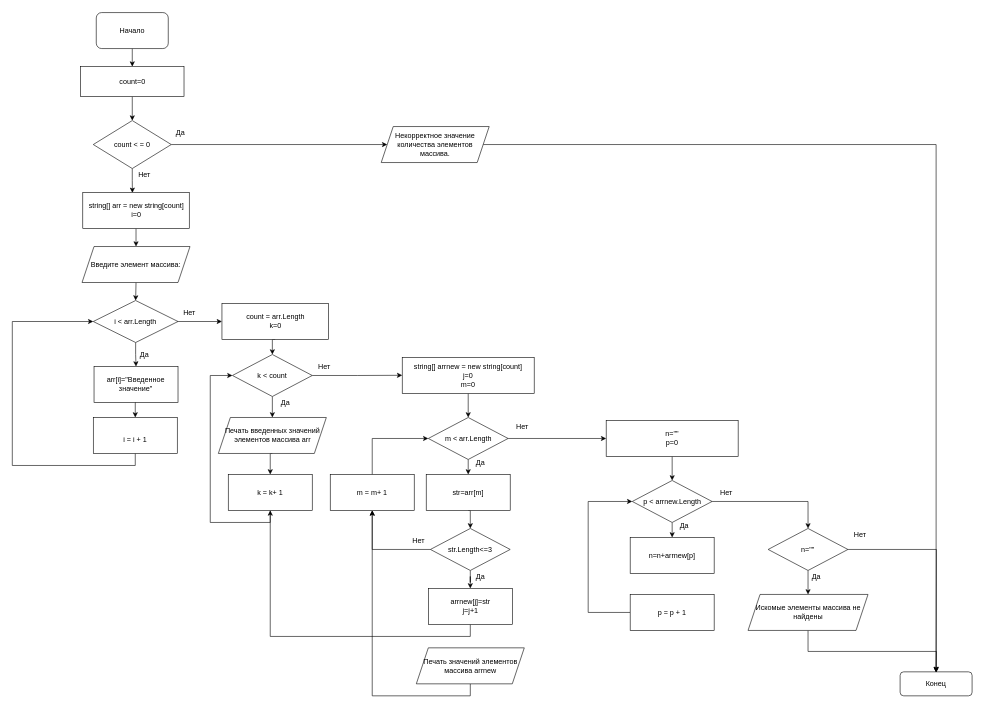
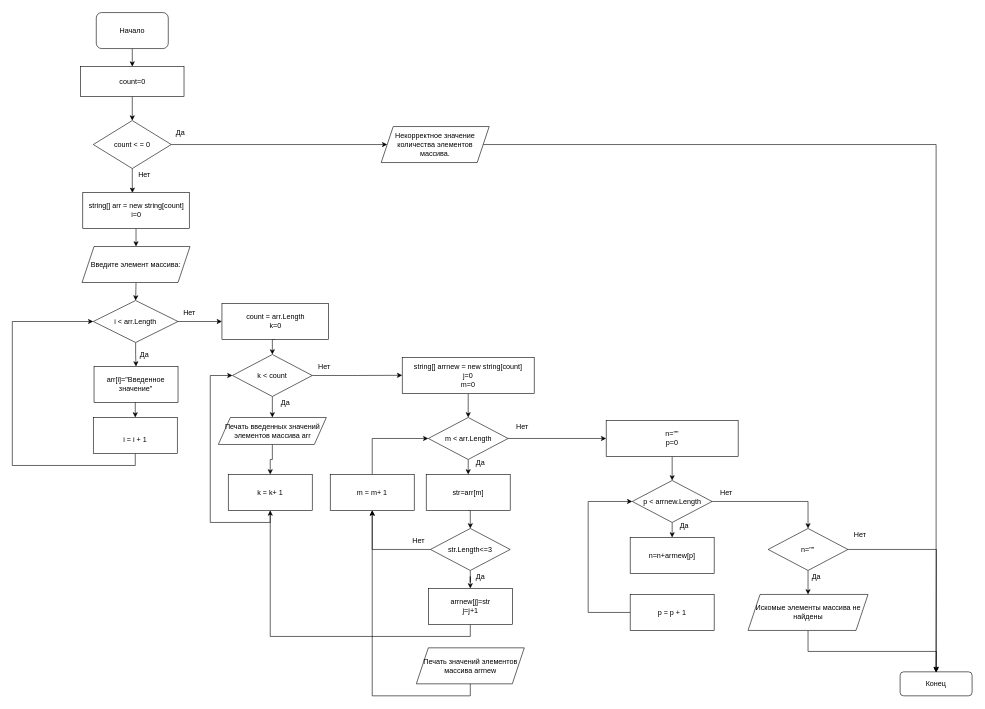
node "Печать введенных значений элементов массива arr": size 108x36 -> 108x27
